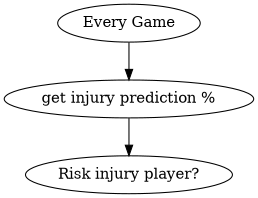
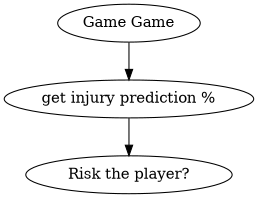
node "Every Game": label "Every Game" -> "Game Game"
node "Risk injury player?": label "Risk injury player?" -> "Risk the player?"
